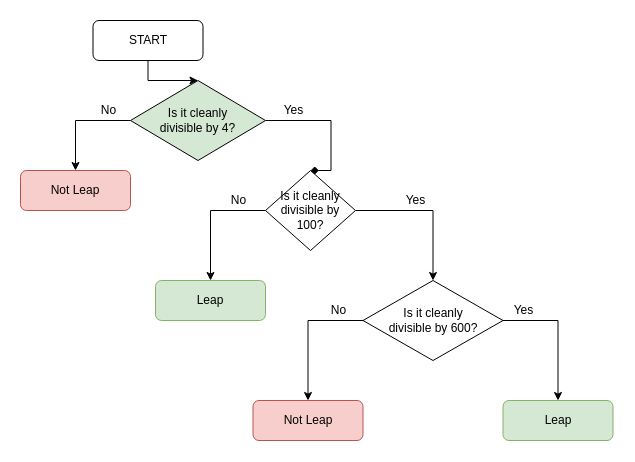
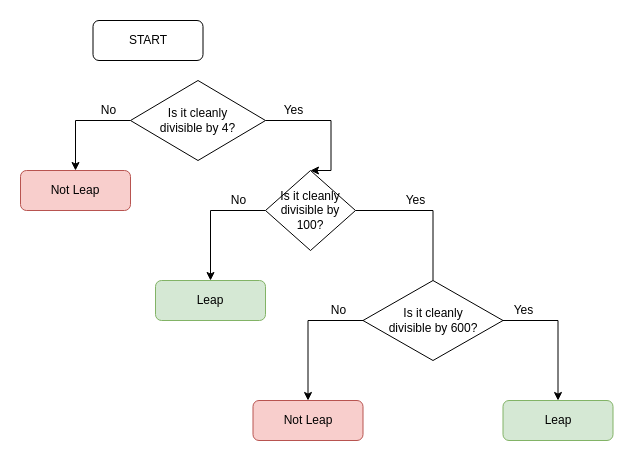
edge "START" -> "Is it cleanly divisible by 4?": removed
node "Is it cleanly divisible by 4?": fillcolor #d5e8d4 -> #ffffff
edge "Is it cleanly divisible by 4?" -> "Is it cleanly divisible by 100?": arrowhead diamond -> classic
edge "Is it cleanly divisible by 100?" -> "Is it cleanly divisible by 600?": arrowhead classic -> none
